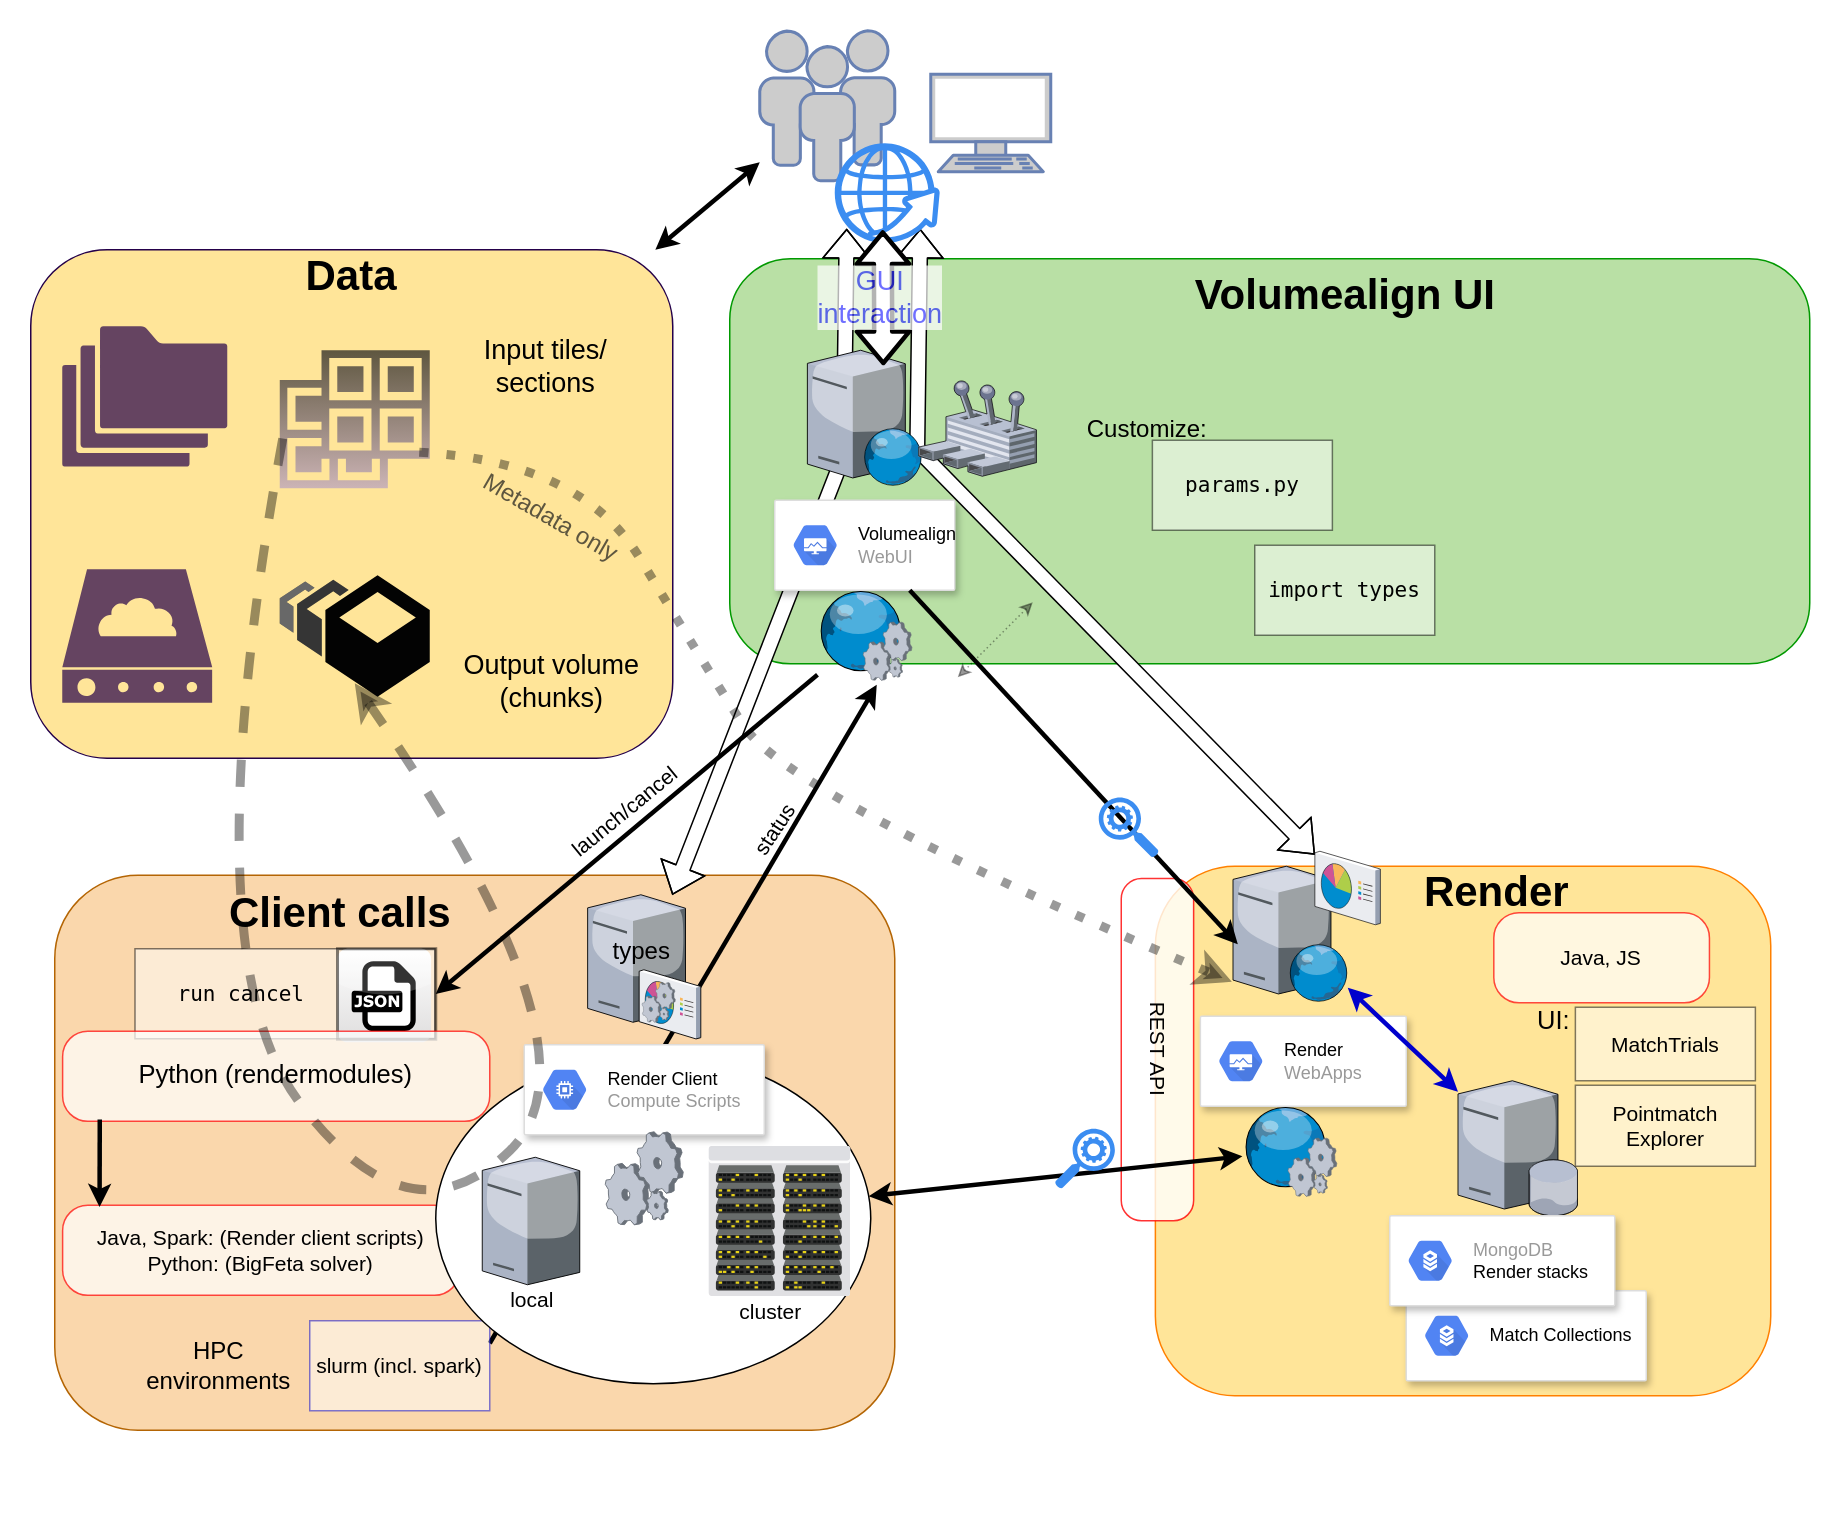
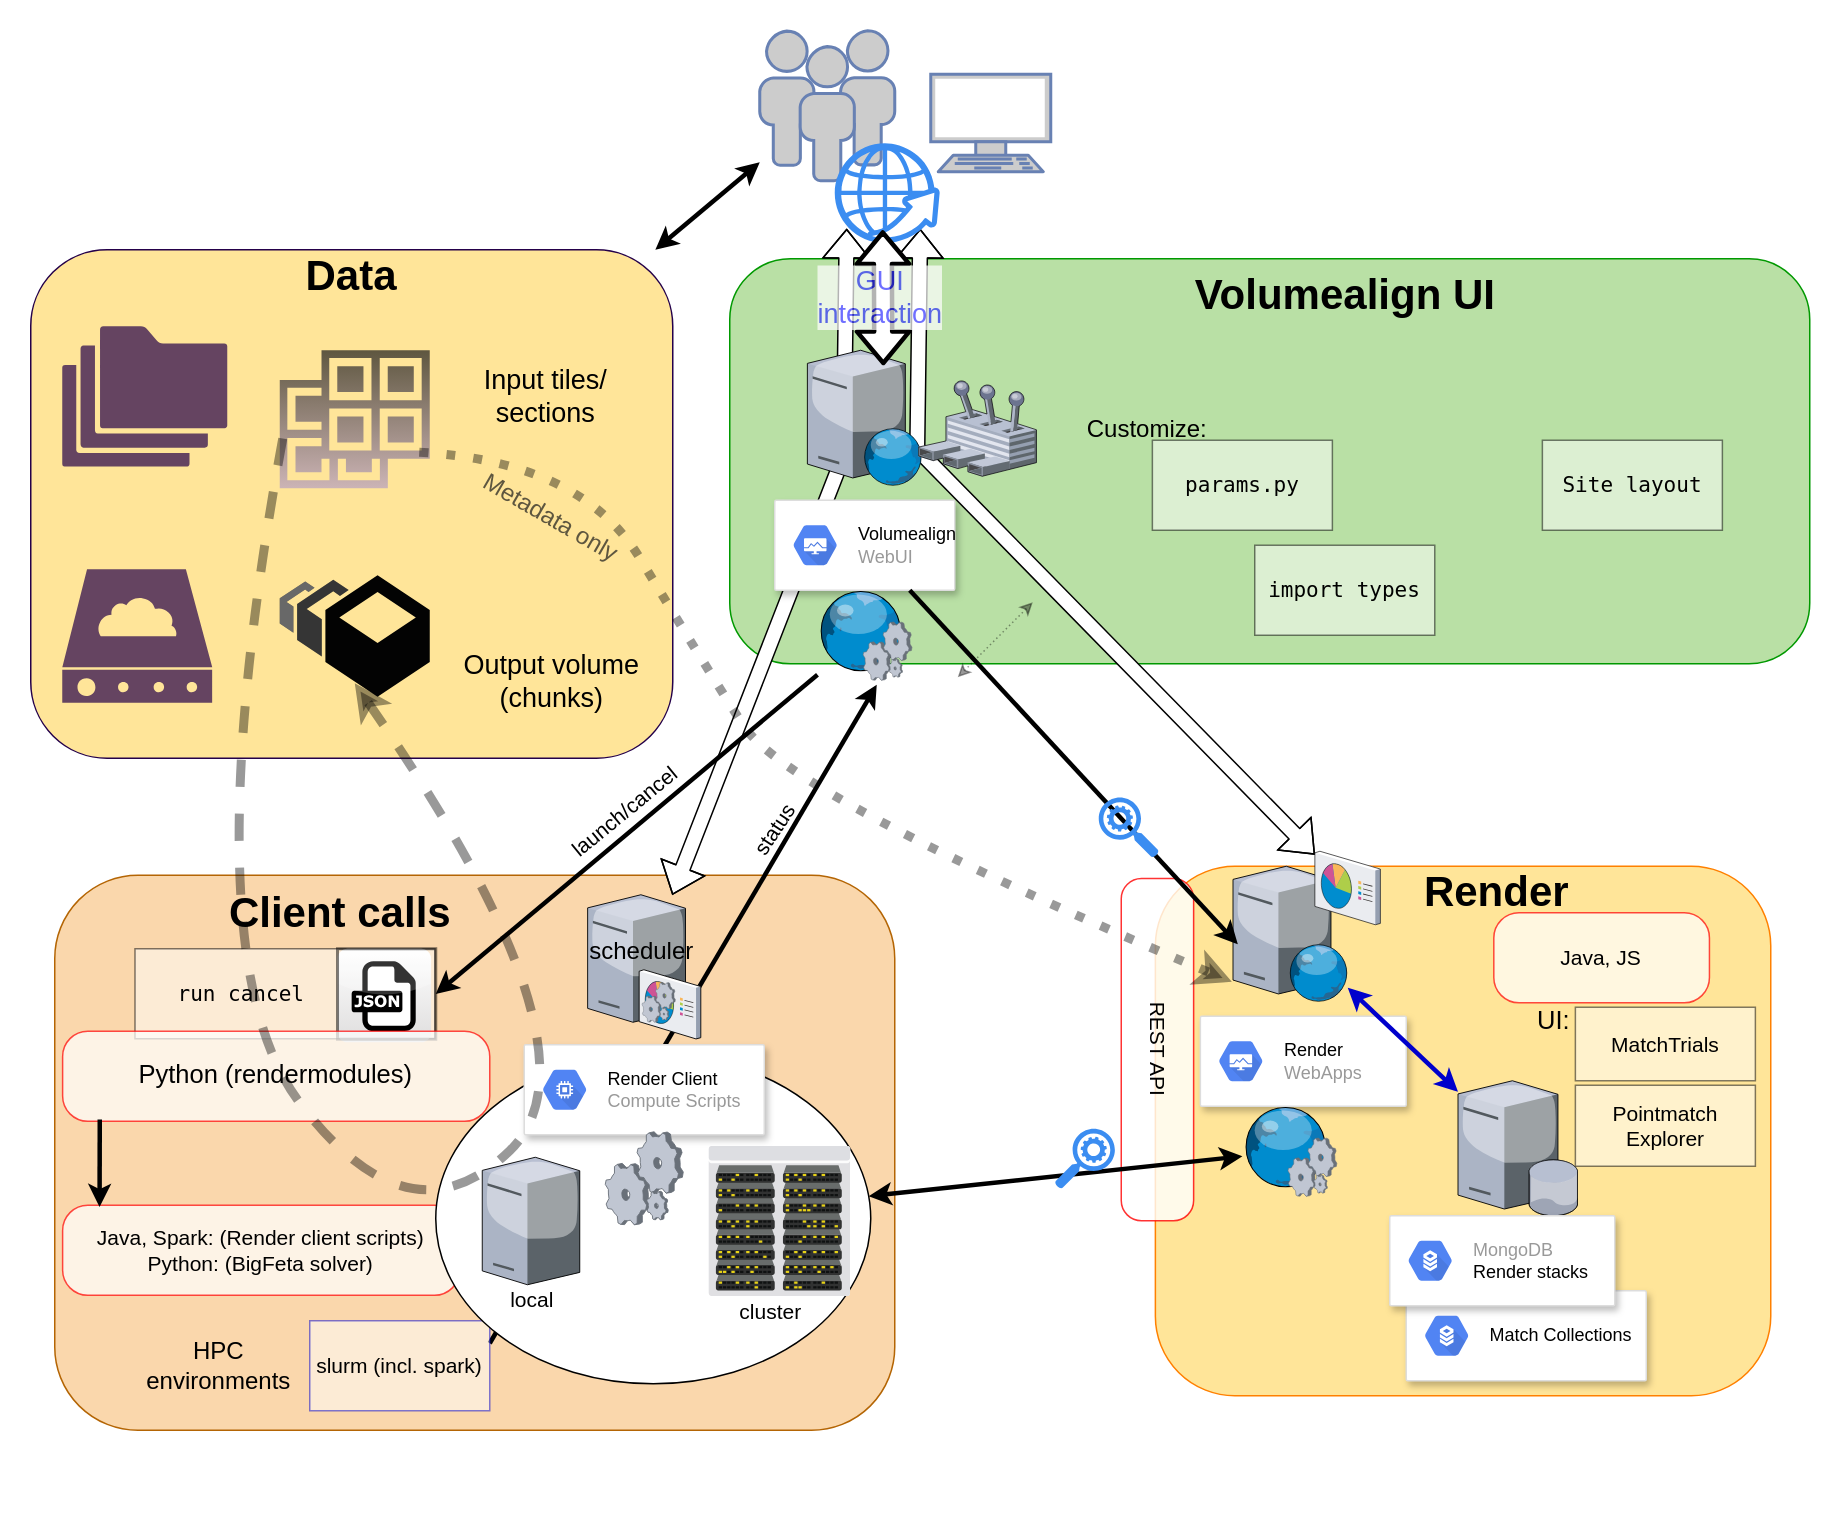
node "Input tiles/ sections": moved (545, 366) -> (545, 396)
node "Site layout": added
node "types": label "types" -> "scheduler"
